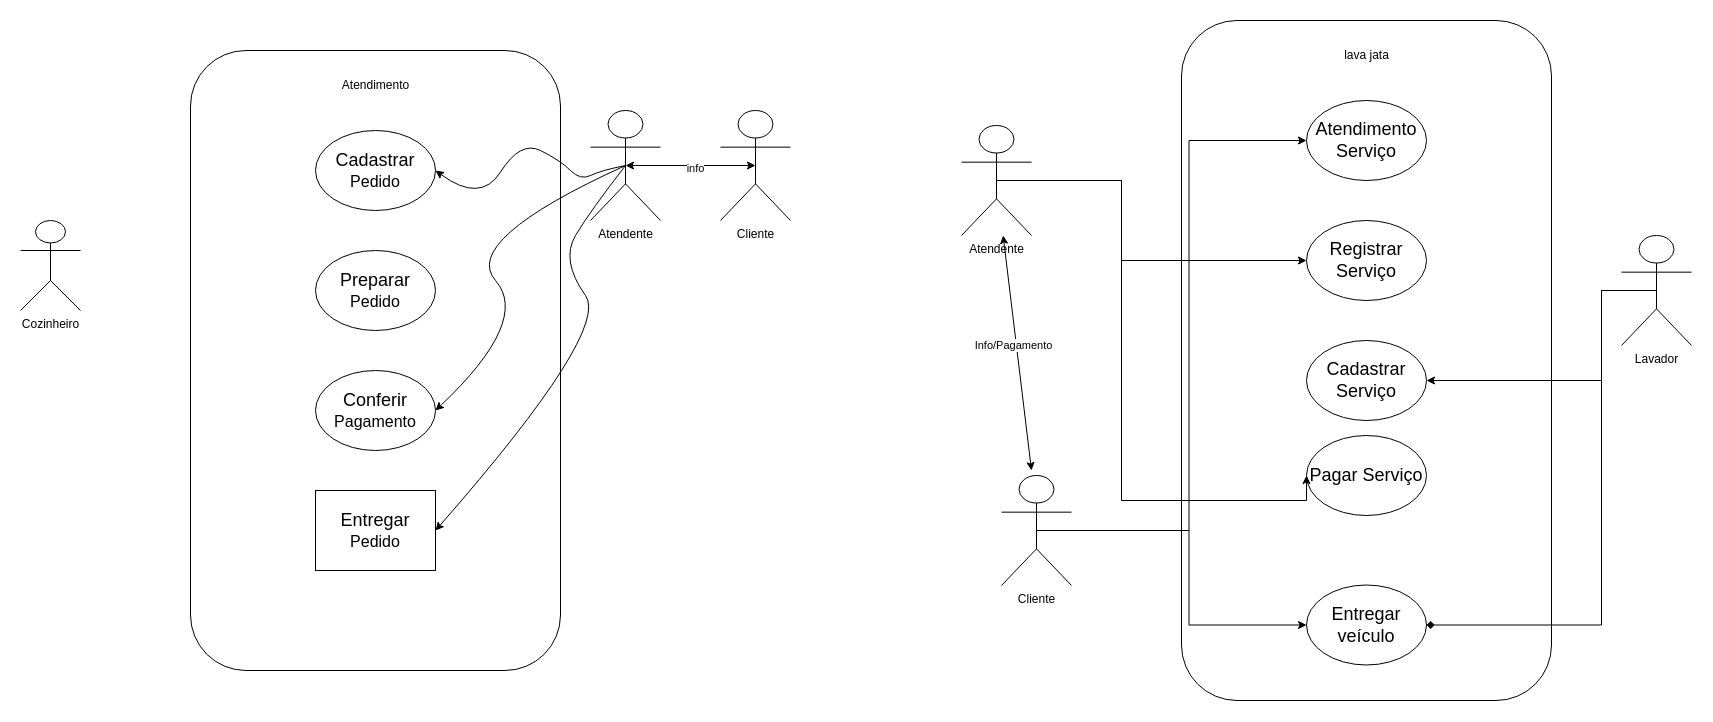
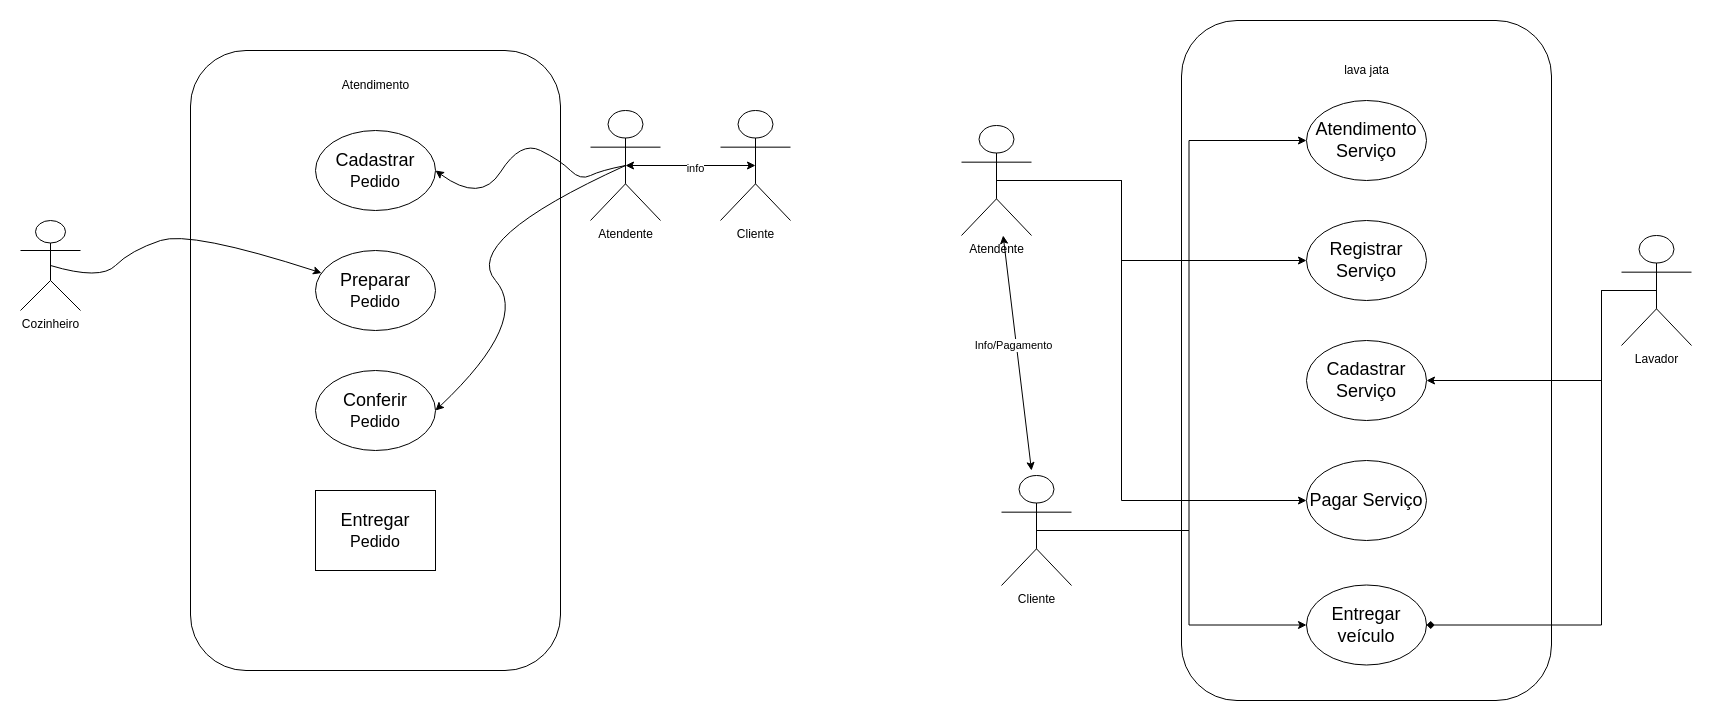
node "lava jata": moved (1367, 56) -> (1367, 71)
edge "Cozinheiro" -> "Preparar Pedido": added
edge "Atendente" -> "Entregar Pedido": removed
node "Conferir Pagamento": label "Conferir Pagamento" -> "Conferir Pedido"
node "Pagar Serviço": moved (1367, 476) -> (1367, 501)
